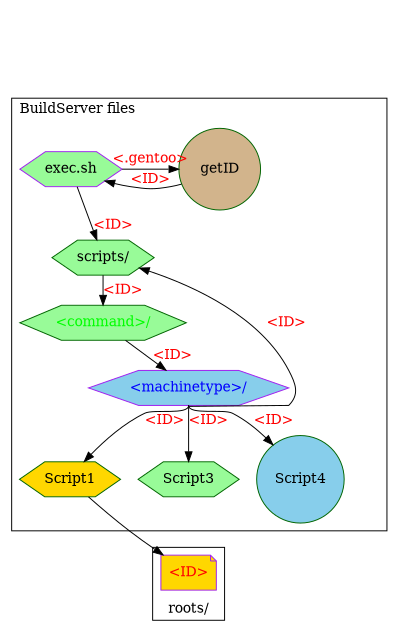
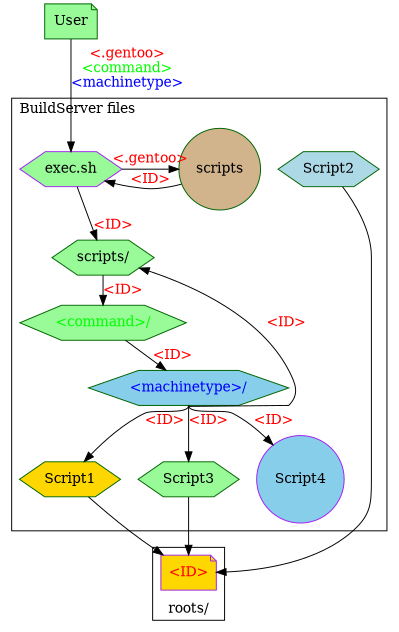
node "User": added
node "getID": label "getID" -> "scripts"
node "Script2": added
node "<machinetype>/": color purple -> darkgreen
node "Script4": color darkgreen -> purple
edge "Script3" -> "<ID>": added
